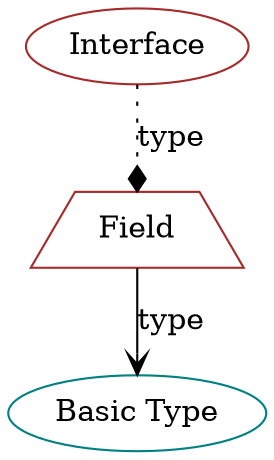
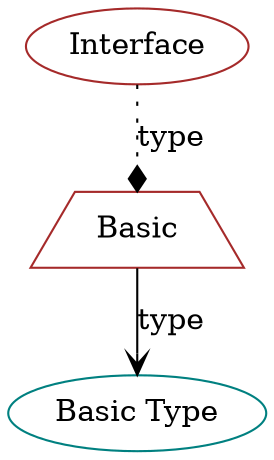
node "Field": label "Field" -> "Basic"
